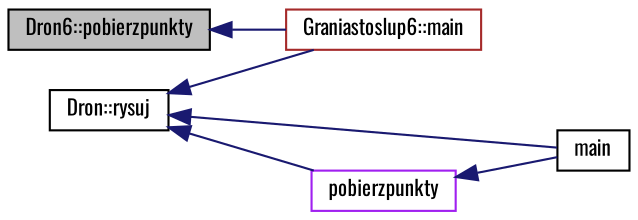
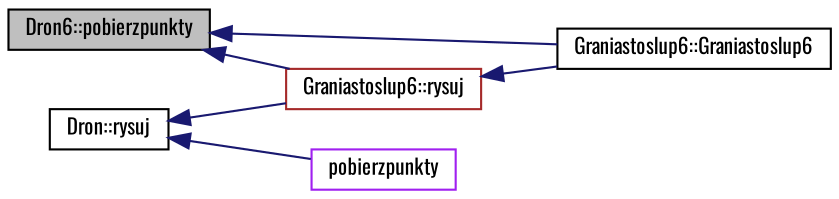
node "Graniastoslup6::main": label "Graniastoslup6::main" -> "Graniastoslup6::rysuj"
node "Graniastoslup6::Graniastoslup6": added
node "main": removed
